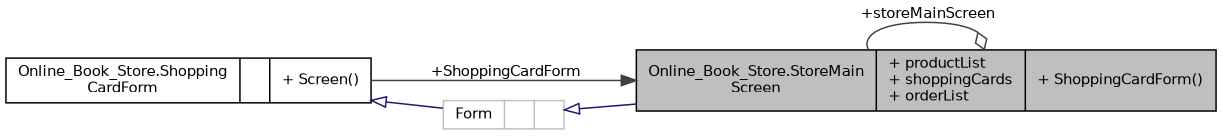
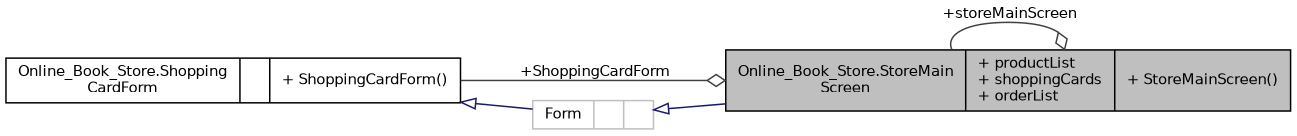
node "Online_Book_Store.Shopping": text "+ Screen()" -> "+ ShoppingCardForm()"
edge "Online_Book_Store.Shopping" -> "Online_Book_Store.StoreMain": arrowhead normal -> odiamond
node "Online_Book_Store.StoreMain": text "+ ShoppingCardForm()" -> "+ StoreMainScreen()"
